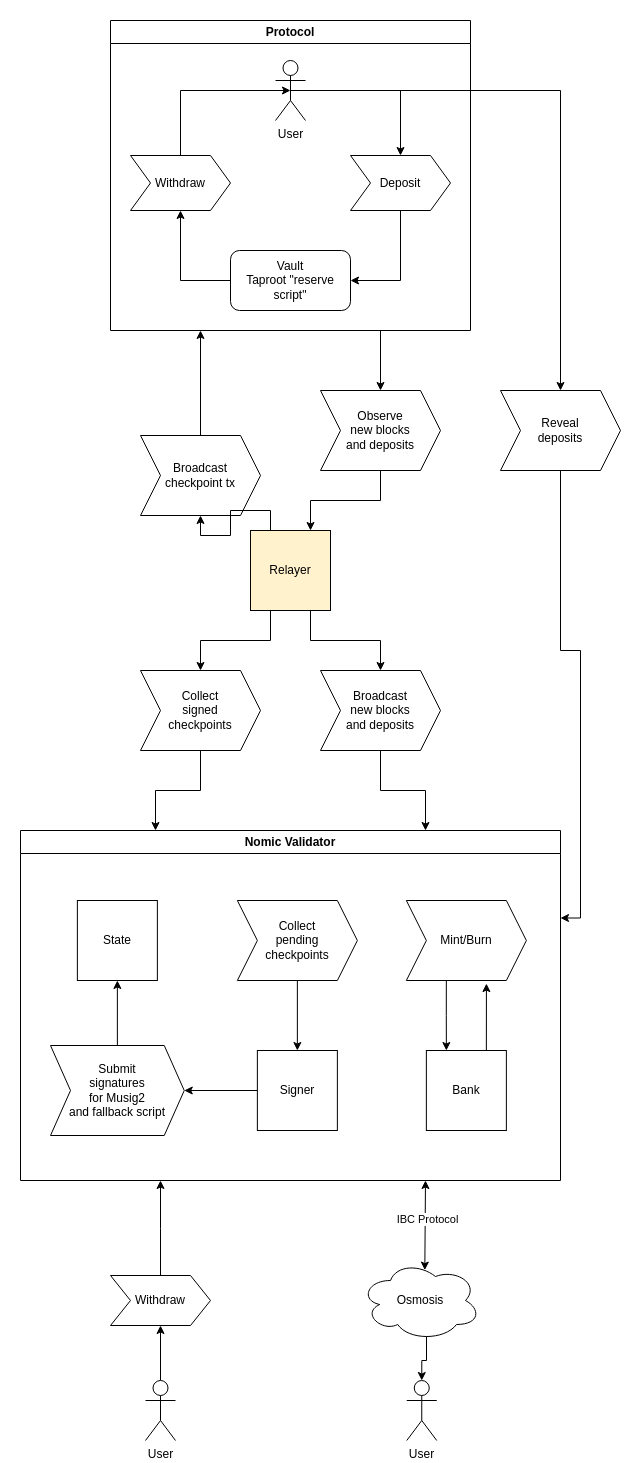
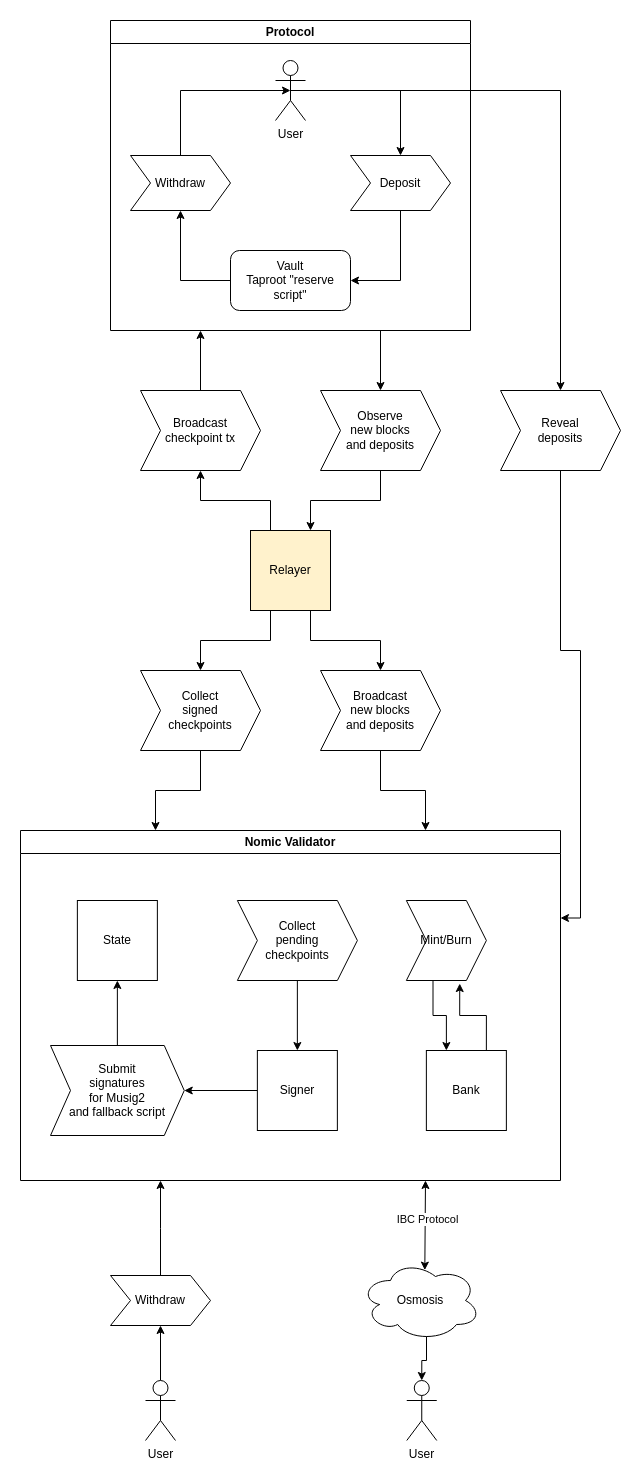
node "Broadcast checkpoint tx": moved (201, 476) -> (201, 431)
node "Mint/Burn": size 120x80 -> 80x80
